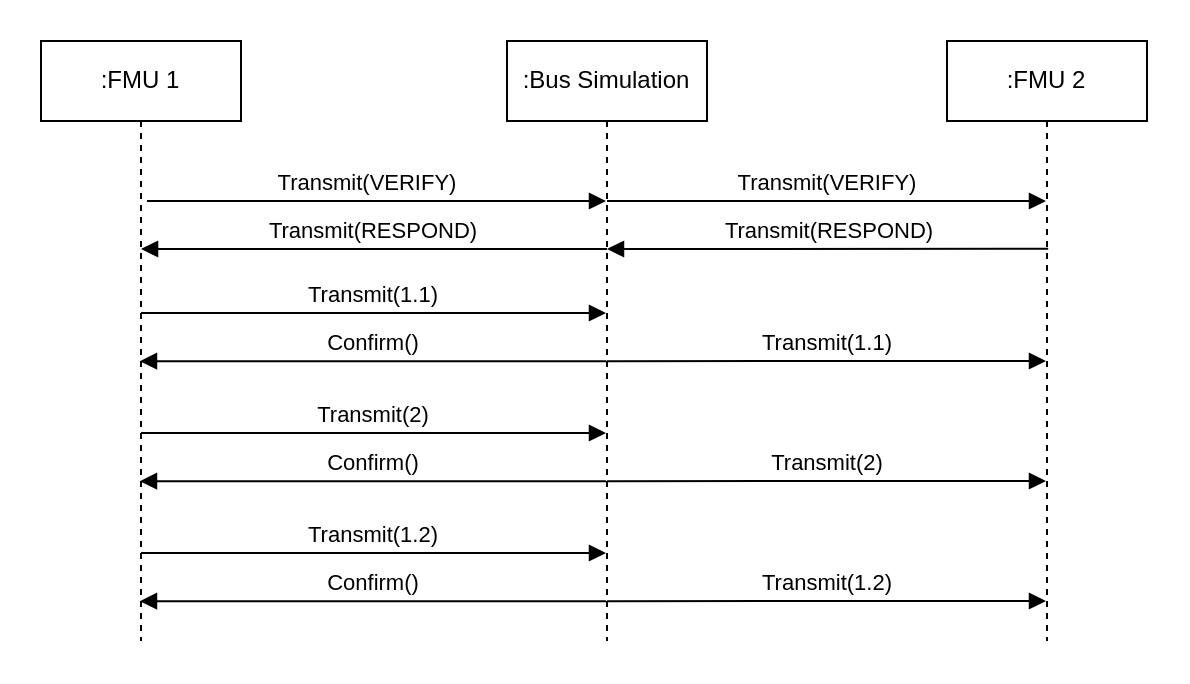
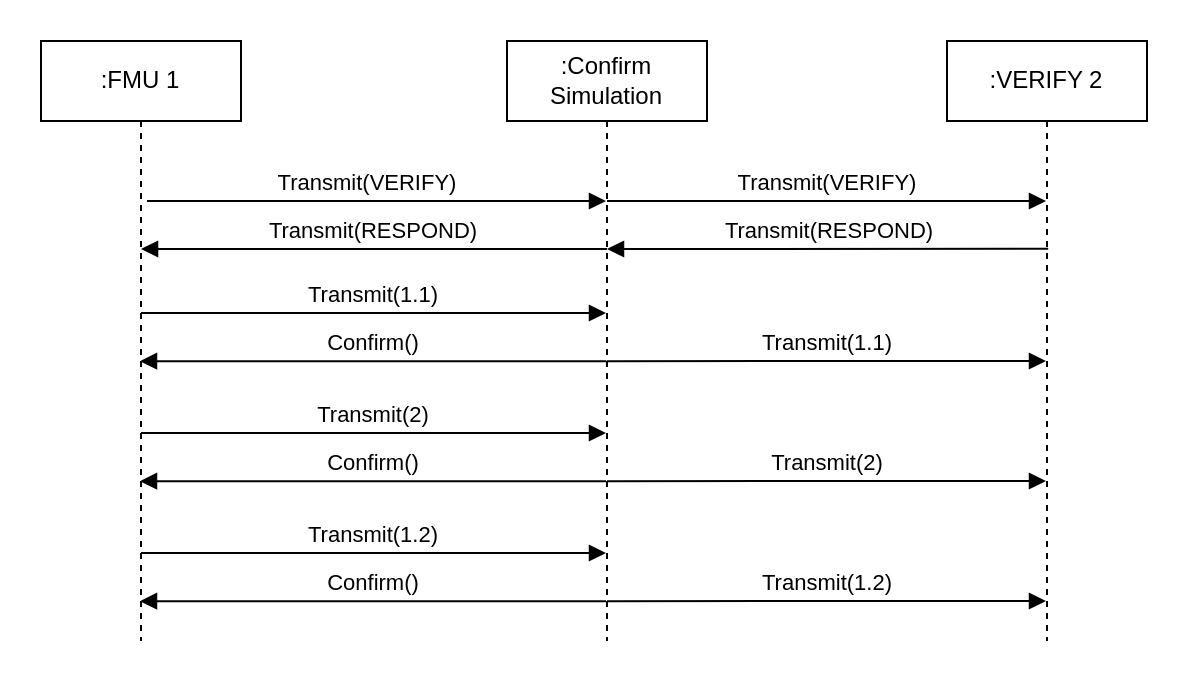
node ":Bus Simulation": label ":Bus Simulation" -> ":Confirm Simulation"
node ":FMU 2": label ":FMU 2" -> ":VERIFY 2"
